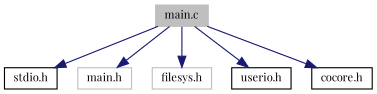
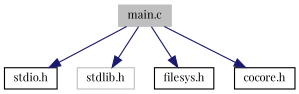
node "main.h": label "main.h" -> "stdlib.h"
node "filesys.h": color grey75 -> black
node "userio.h": removed
